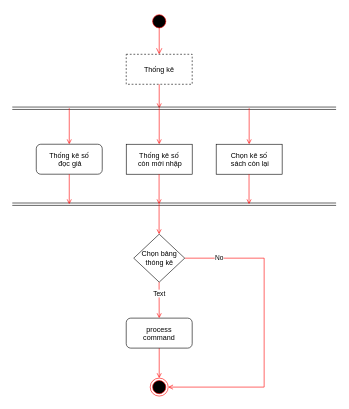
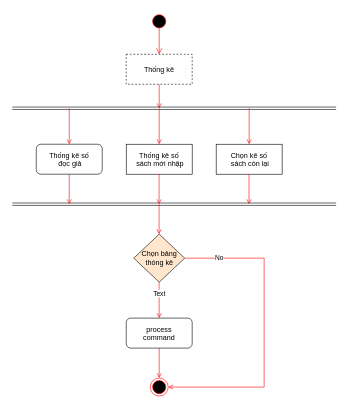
node "Thống kê số còn mới nhập": label "Thống kê số còn mới nhập" -> "Thống kê số sách mới nhập"
node "Chọn bảng thóng kê": fillcolor #ffffff -> #ffe6cc
